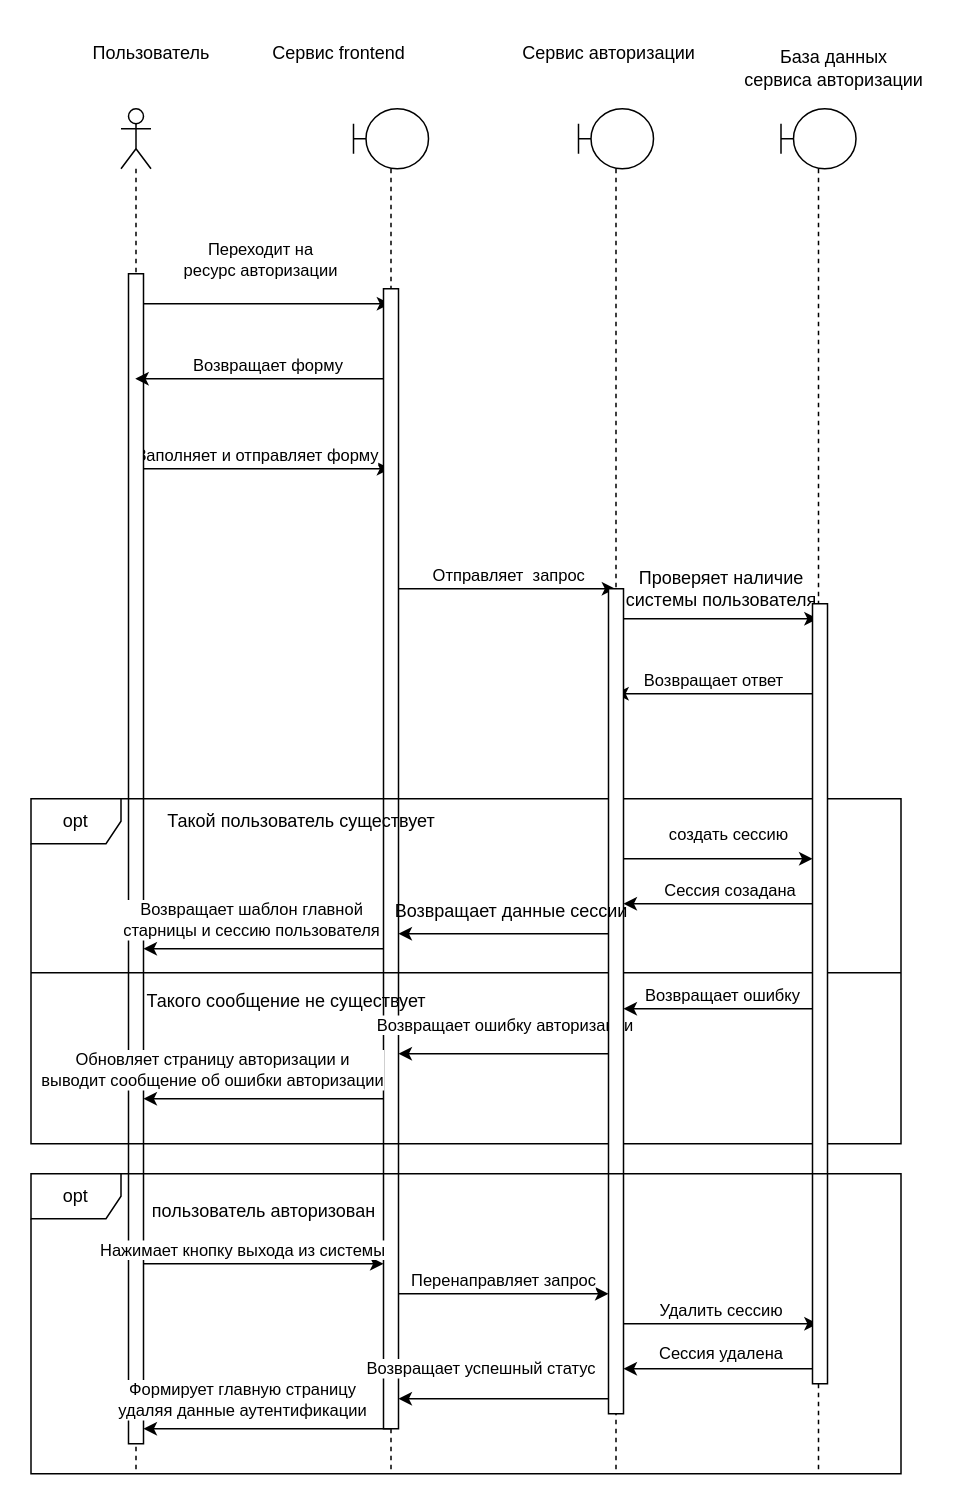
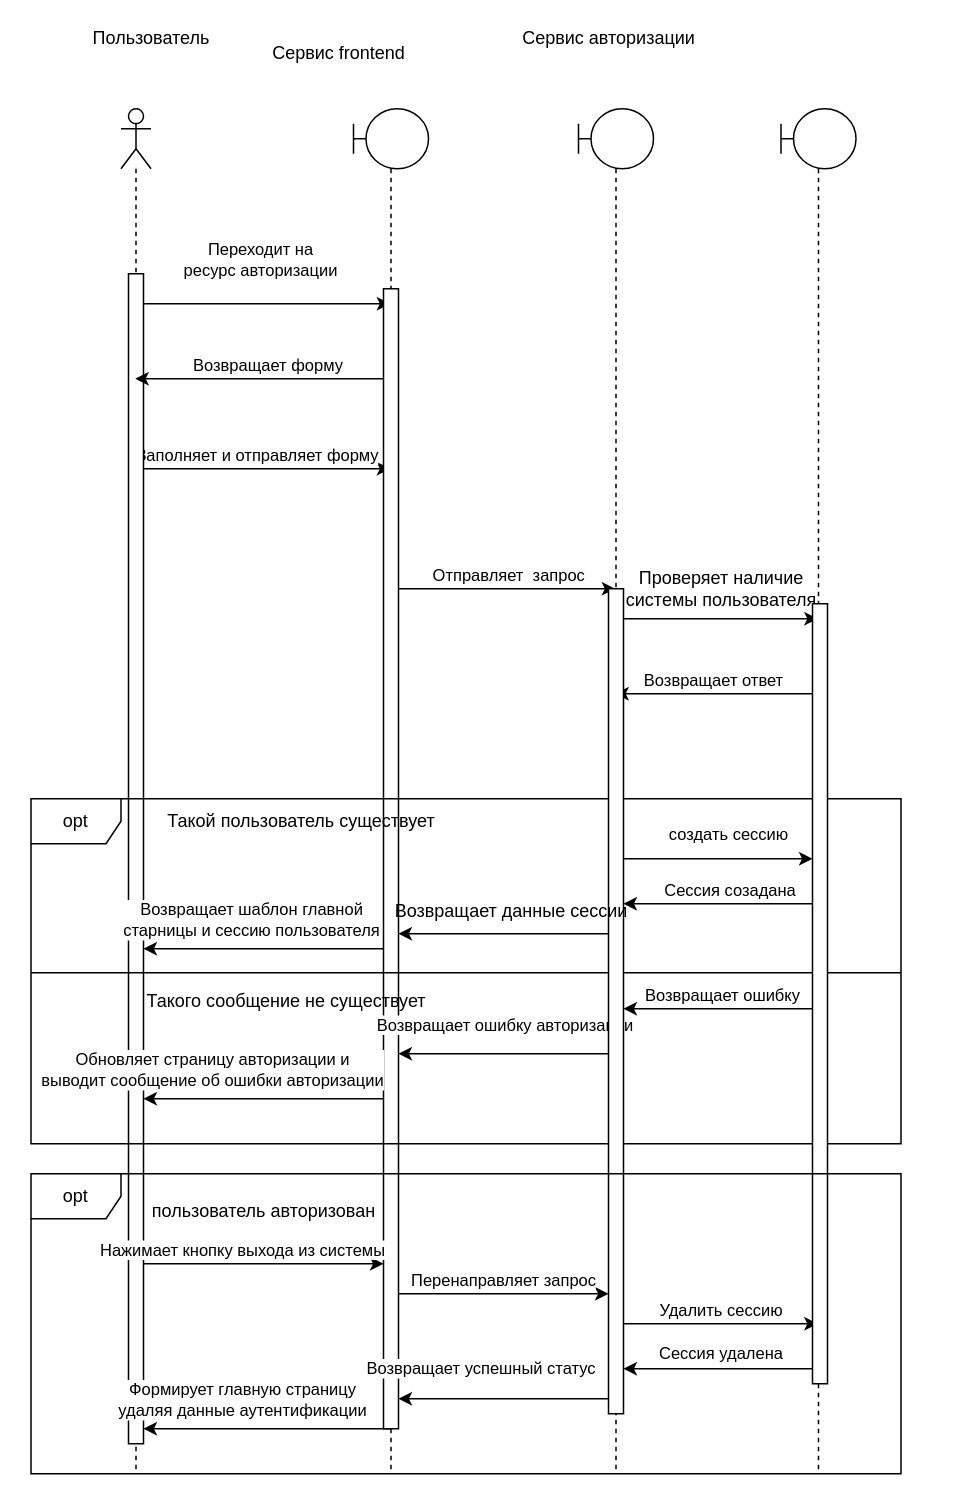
node "Пользователь": moved (151, 53) -> (151, 38)
node "Сервис авторизации": moved (608, 53) -> (608, 38)
node "База данных сервиса авторизации": removed
